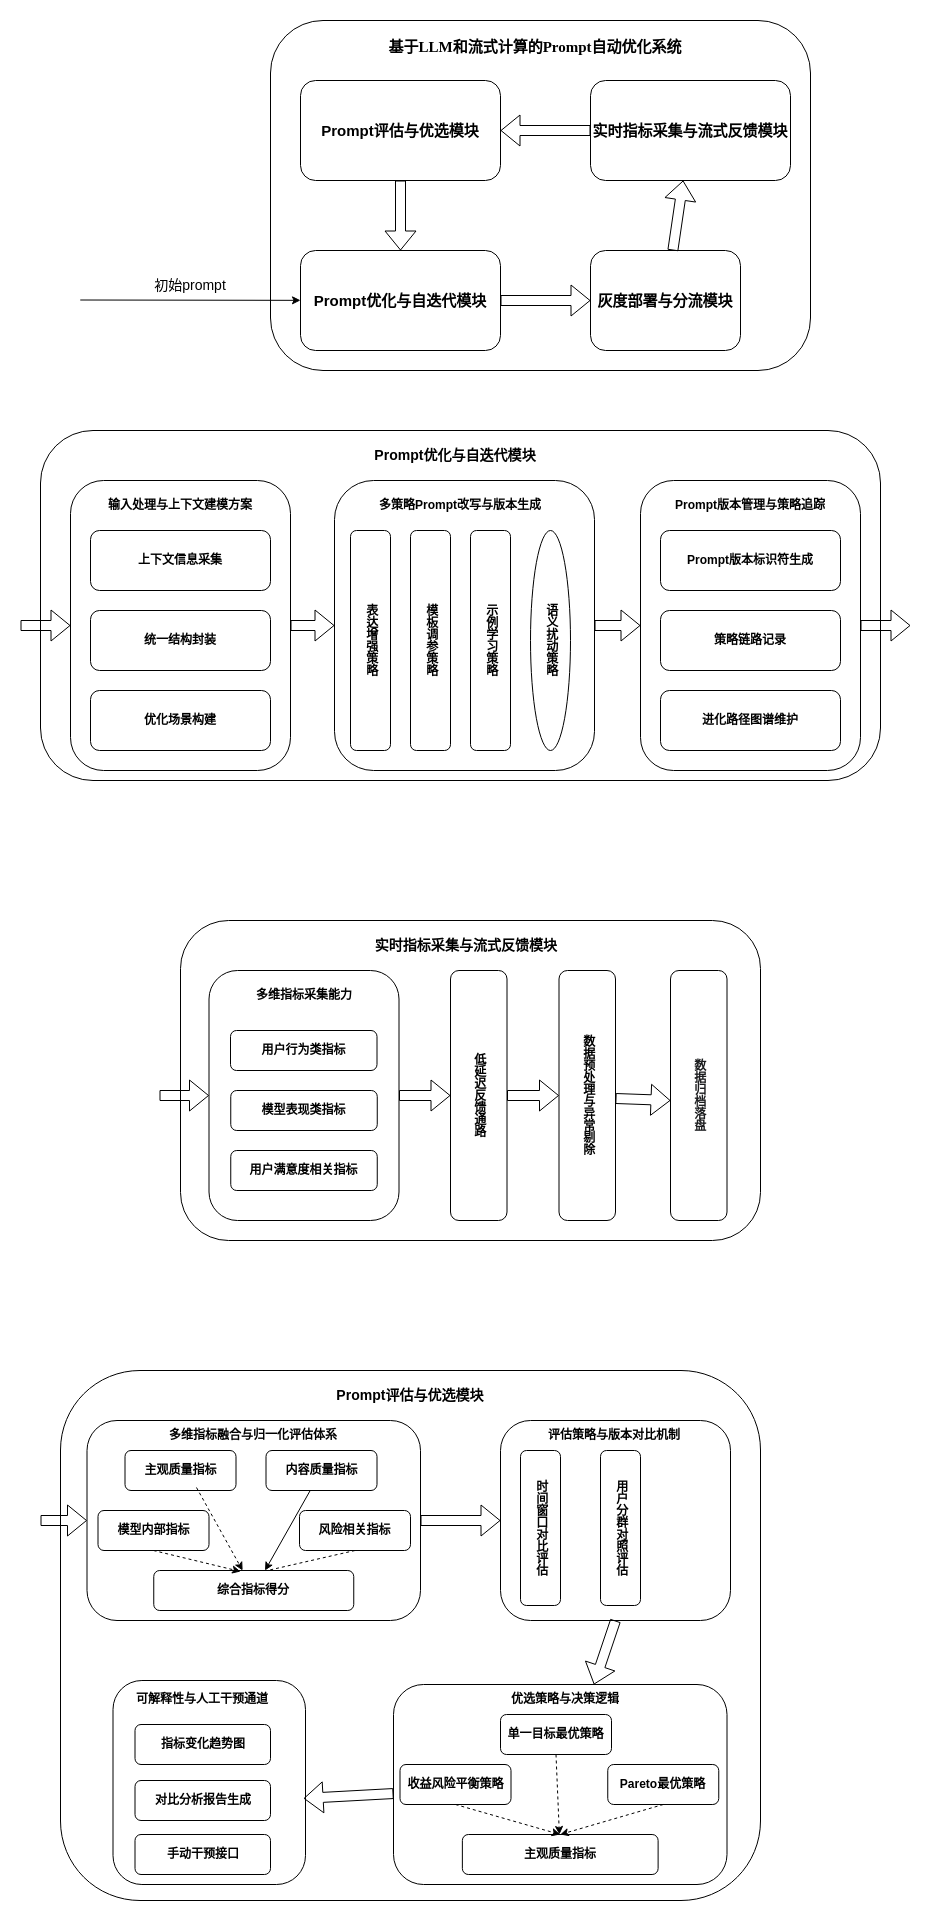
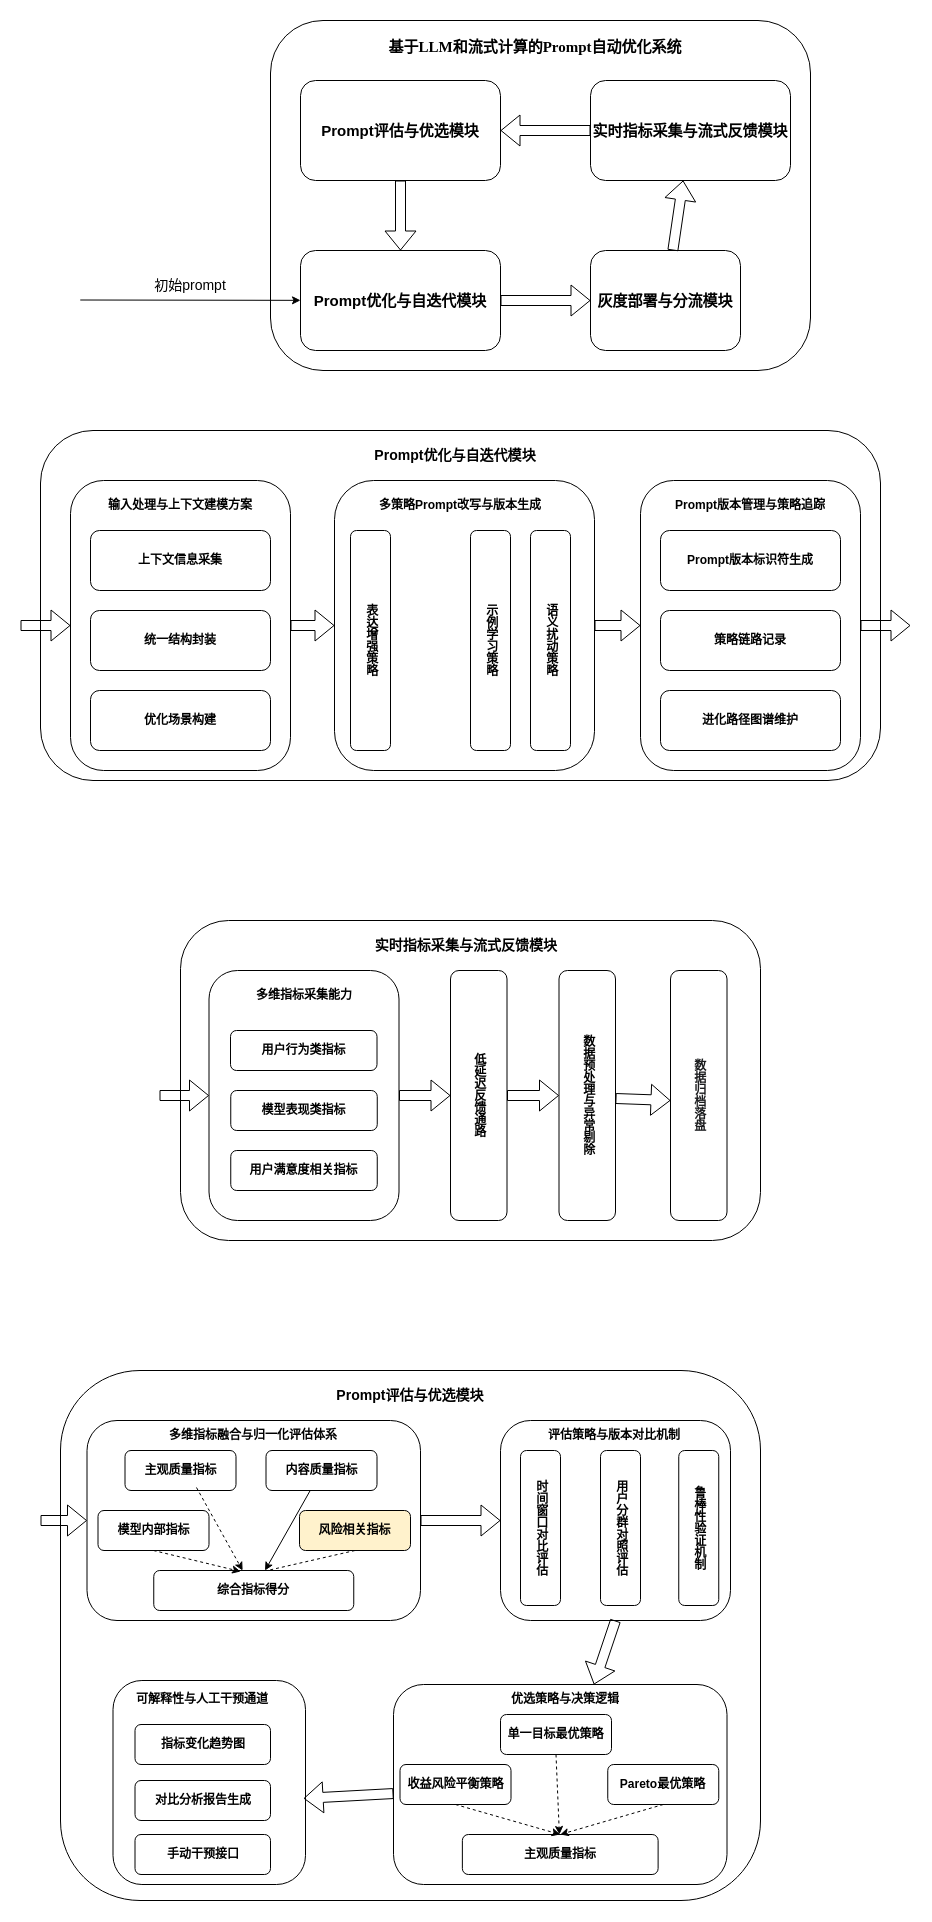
node "模板调参策略": removed
node "语义扰动策略": shape ellipse -> rounded rectangle
node "鲁棒性验证机制": added
node "风险相关指标": fillcolor #ffffff -> #fff2cc
